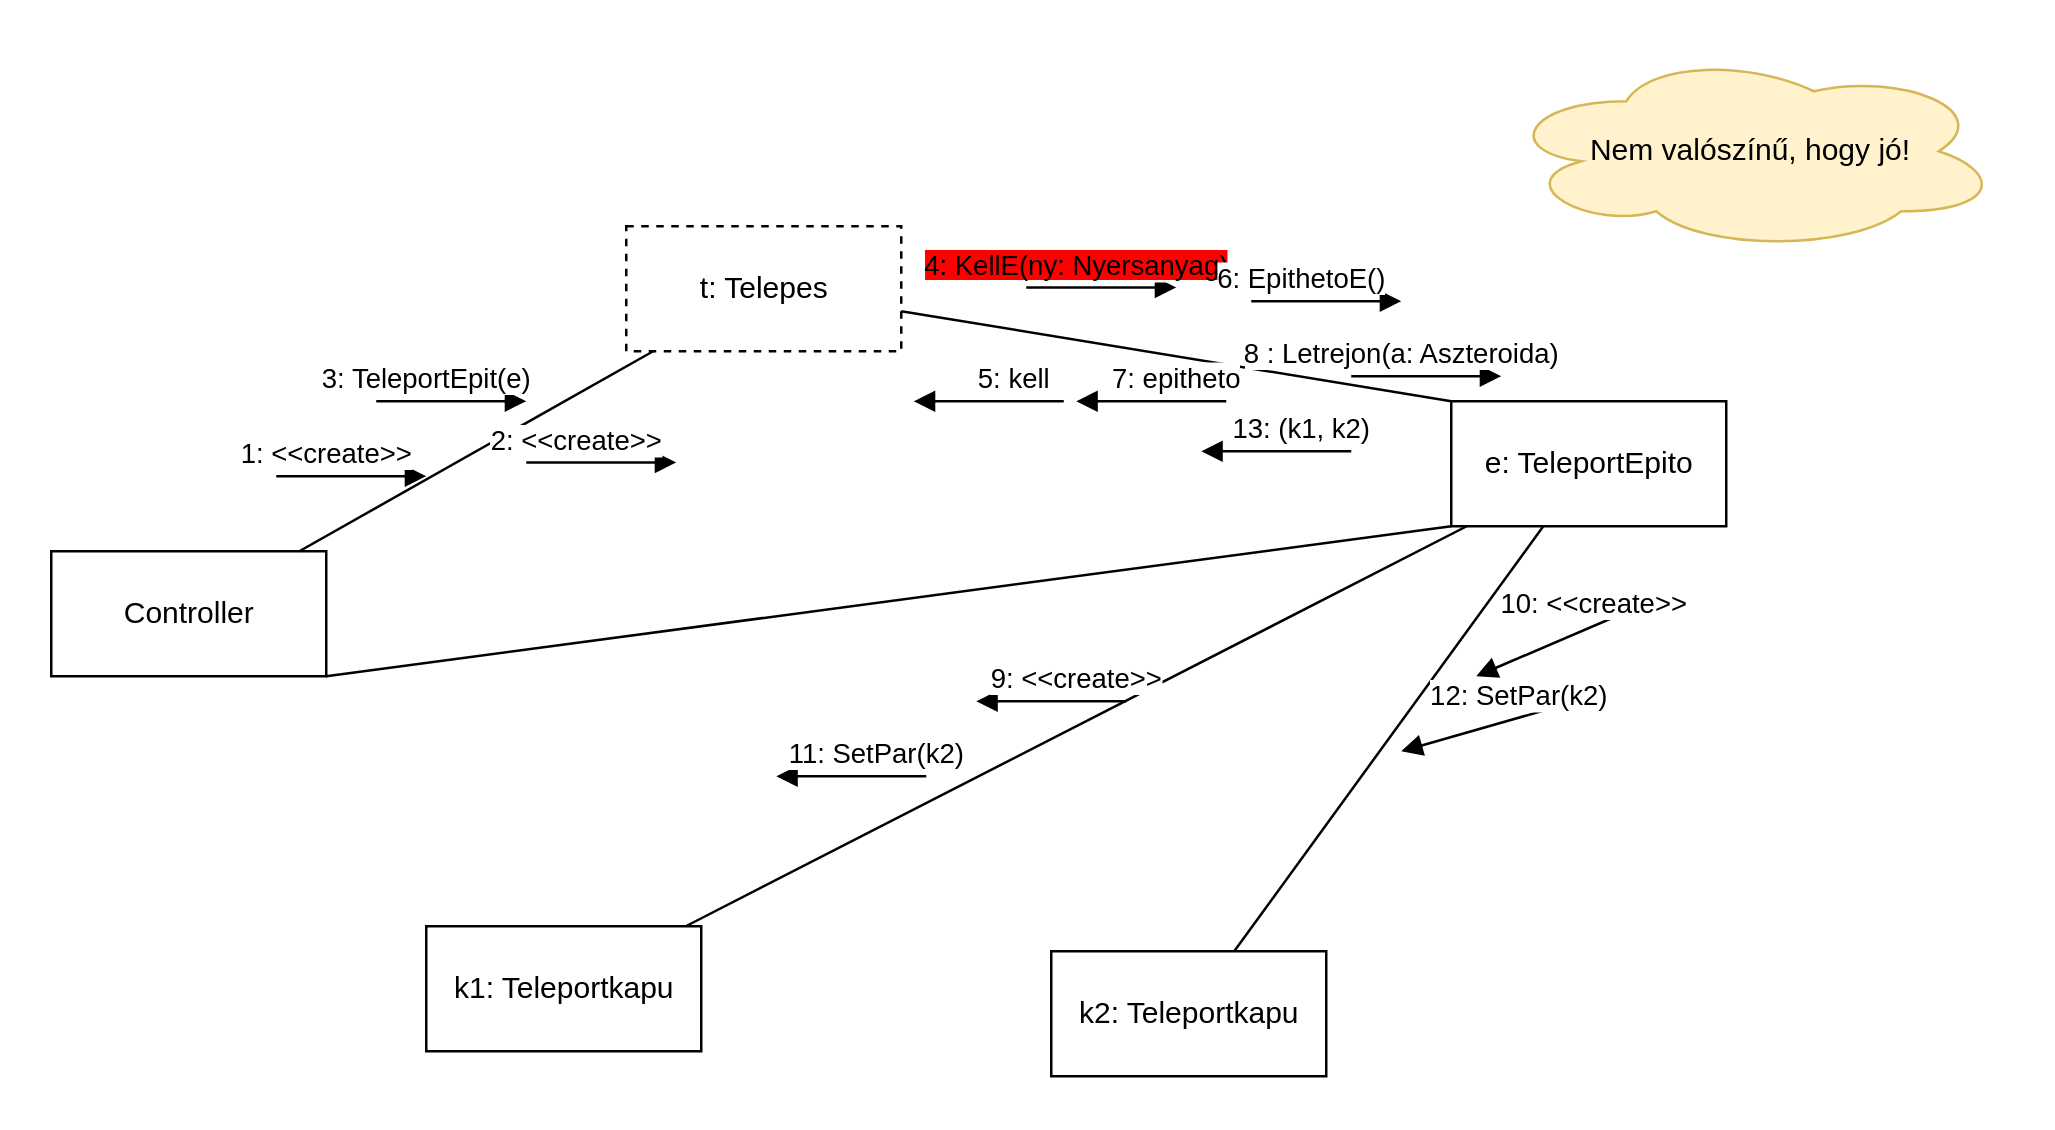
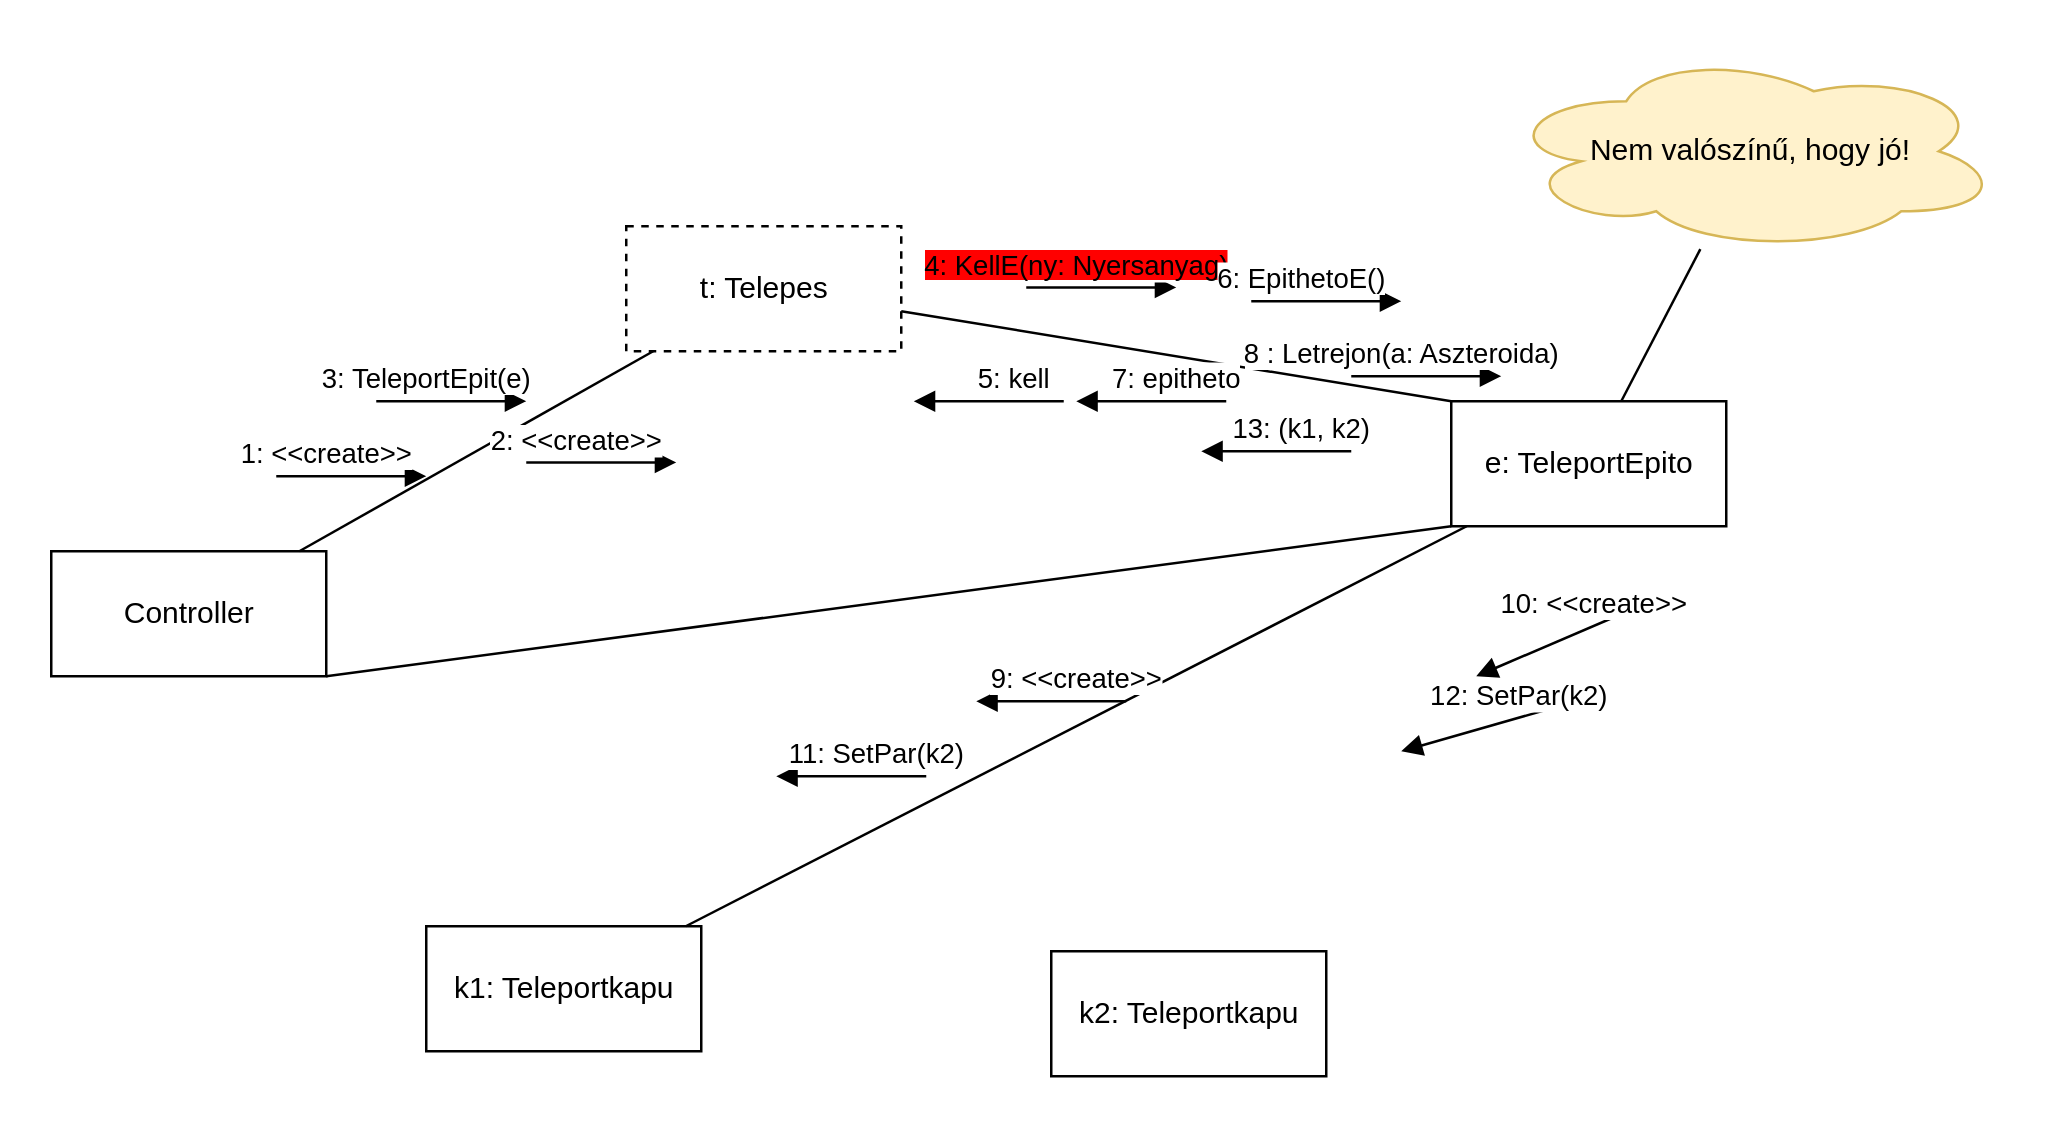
edge "e: TeleportEpito" -- "k2: Teleportkapu": now "e: TeleportEpito" -- "Nem valószínű, hogy jó!"
